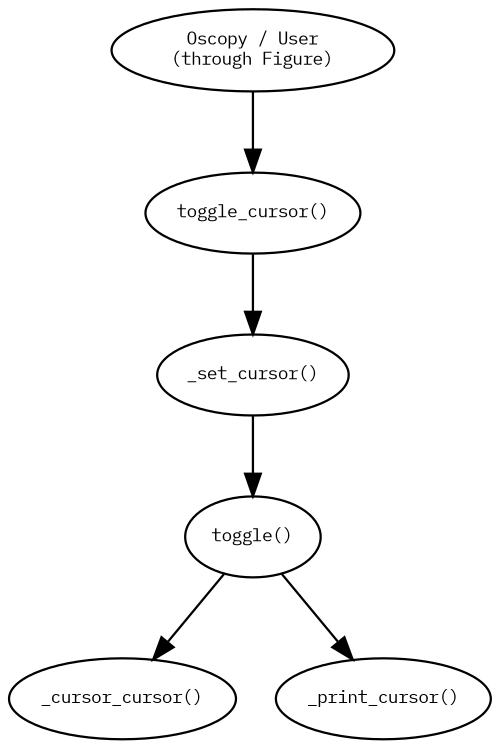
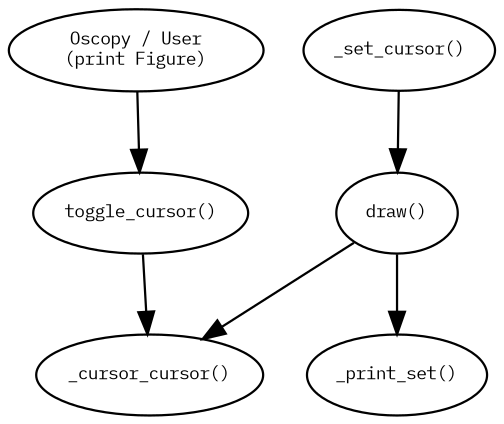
node "Oscopy / User (through Figure)": label "Oscopy / User (through Figure)" -> "Oscopy / User (print Figure)"
edge "toggle_cursor()" -> "_set_cursor()": now "toggle_cursor()" -> "_cursor_cursor()"
node "toggle()": label "toggle()" -> "draw()"
node "_print_cursor()": label "_print_cursor()" -> "_print_set()"
